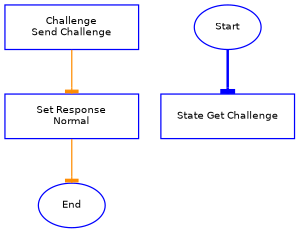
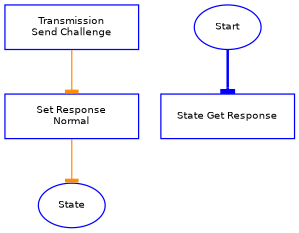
node "Challenge Send Challenge": label "Challenge Send Challenge" -> "Transmission Send Challenge"
node "State Get Challenge": label "State Get Challenge" -> "State Get Response"
node "End": label "End" -> "State"
